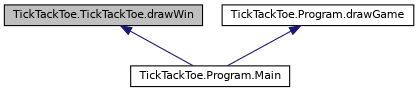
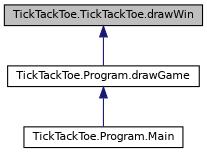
edge "TickTackToe.Program.Main" -> "TickTackToe.TickTackToe.drawWin": now "TickTackToe.Program.drawGame" -> "TickTackToe.TickTackToe.drawWin"
